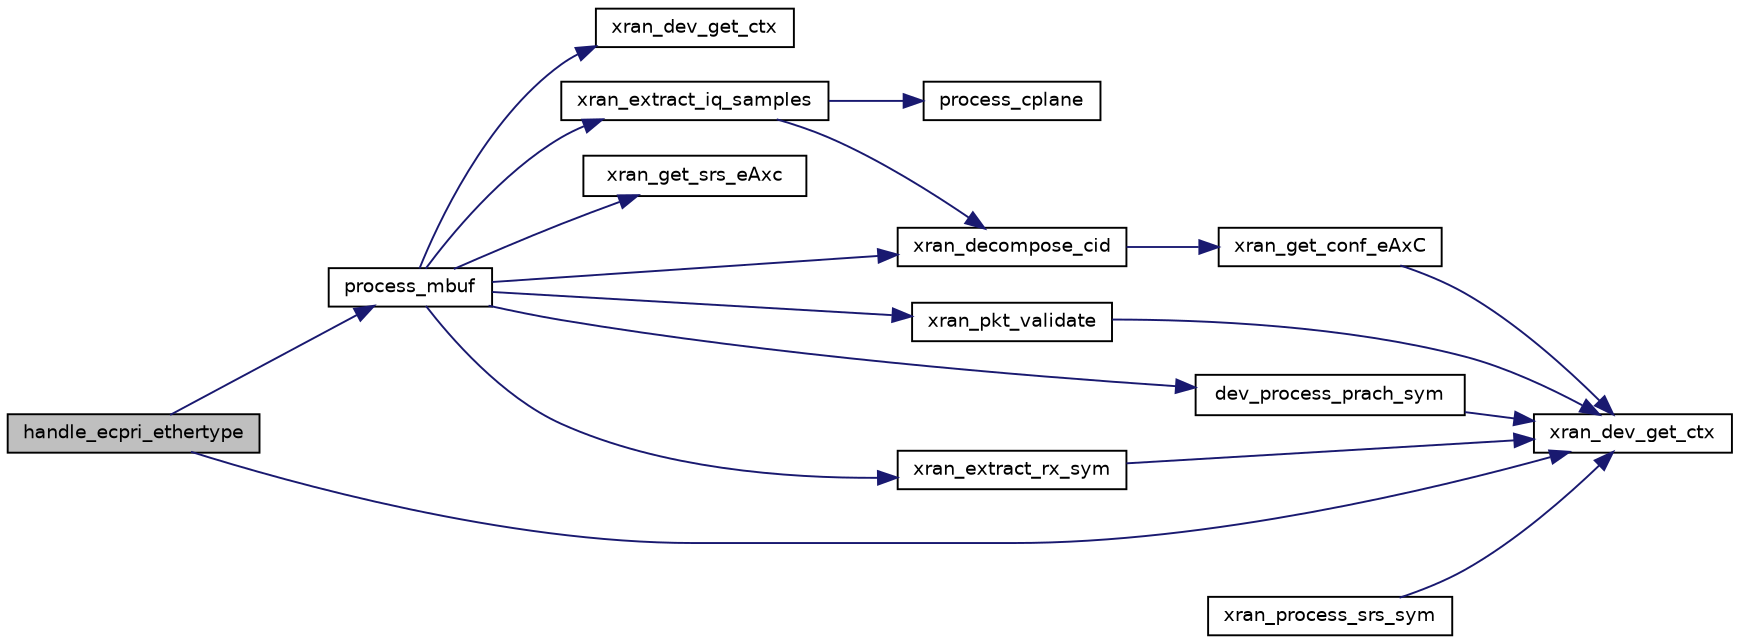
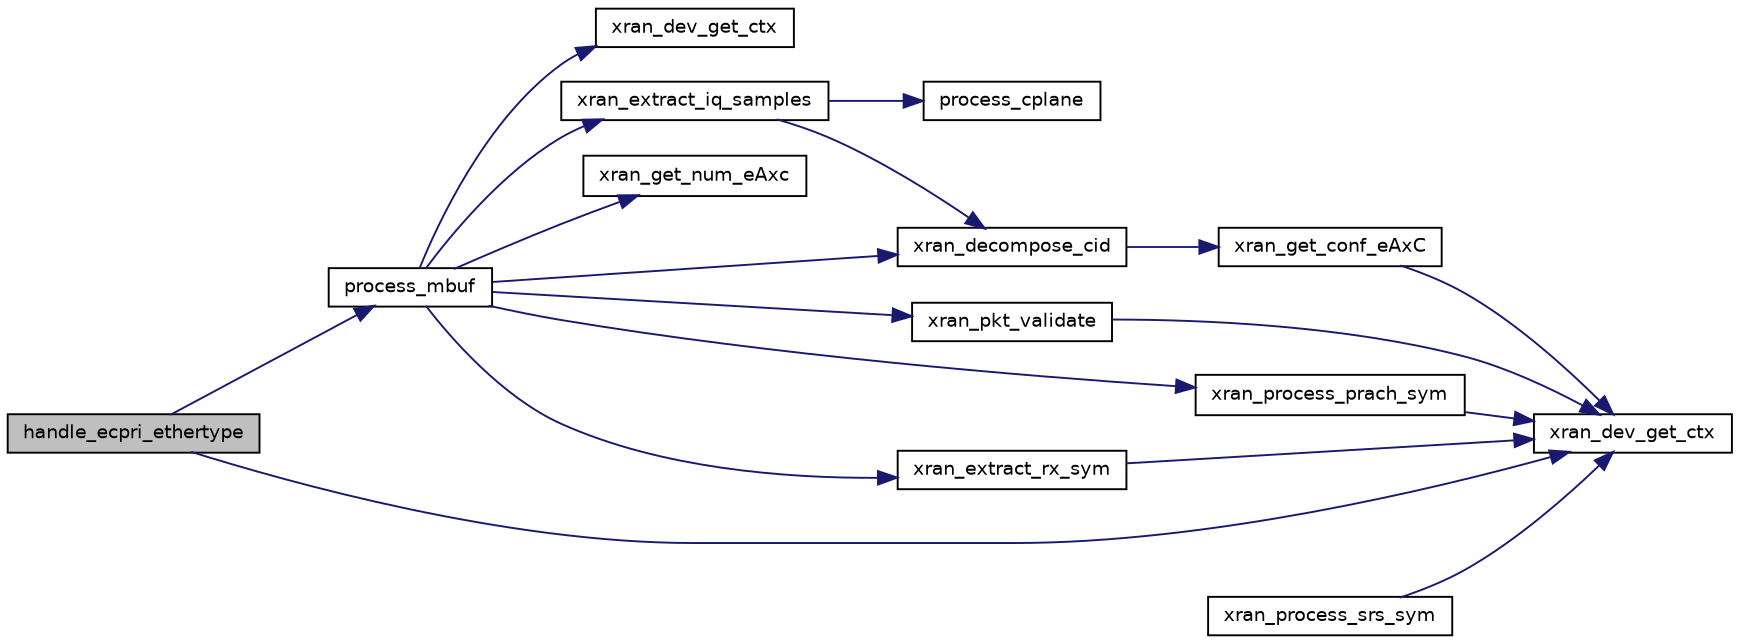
node "xran_get_srs_eAxc": label "xran_get_srs_eAxc" -> "xran_get_num_eAxc"
node "dev_process_prach_sym": label "dev_process_prach_sym" -> "xran_process_prach_sym"
